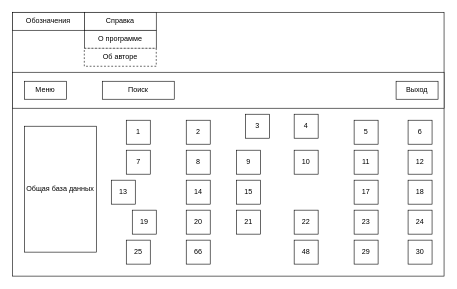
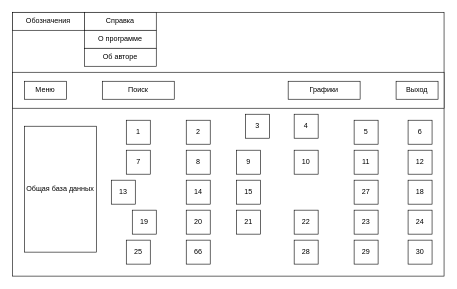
node "Об авторе": style dashed -> solid
node "Графики": added
node "17": label "17" -> "27"
node "48": label "48" -> "28"
